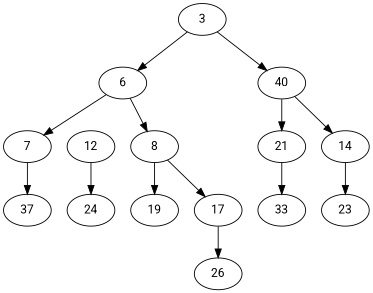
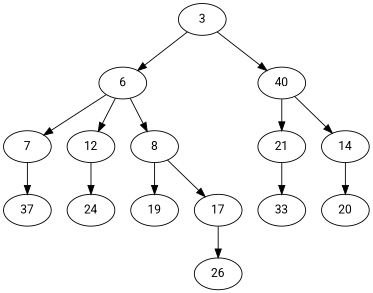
edge "6" -> "12": added
node "23": label "23" -> "20"
